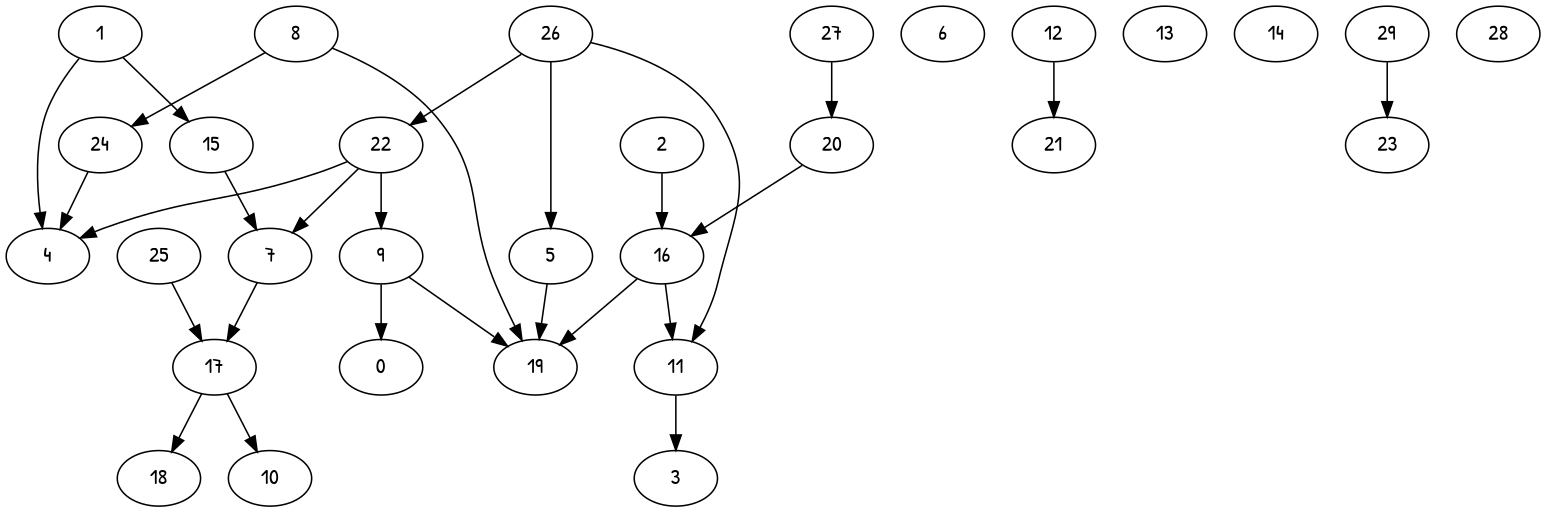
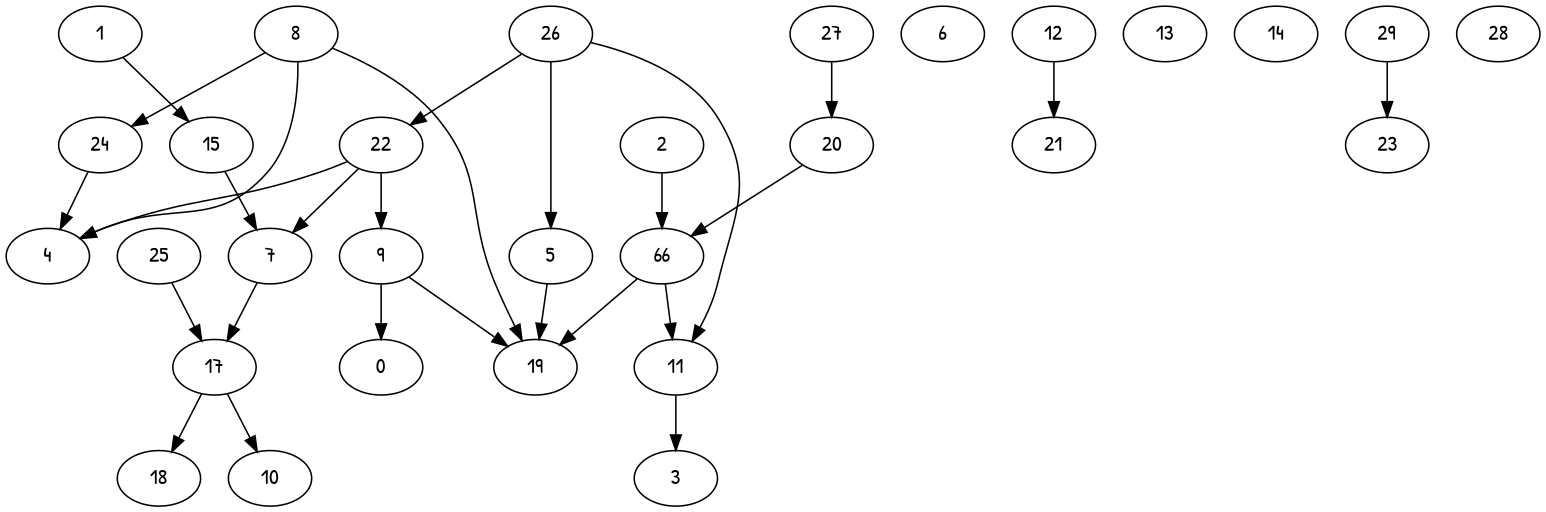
edge "1" -> "4": now "8" -> "4"
node "16": label "16" -> "66"
